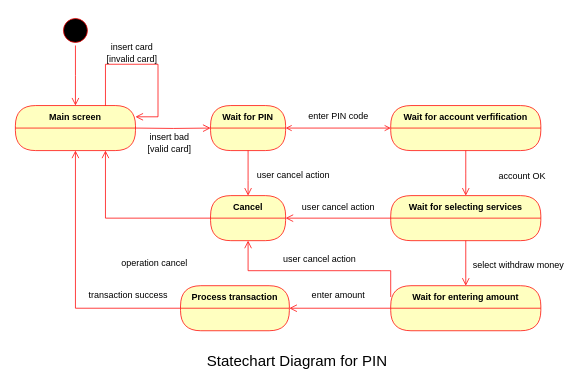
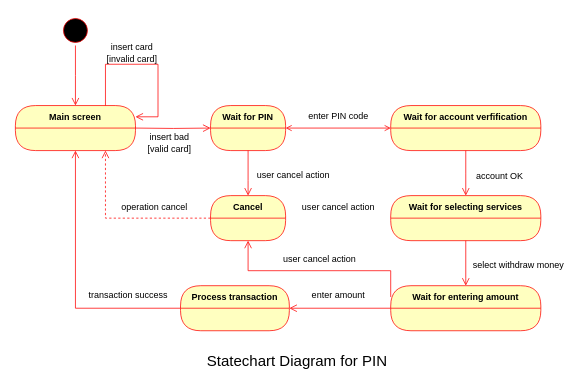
node "account OK": moved (522, 177) -> (499, 177)
edge "Cancel" -> "Main screen": style solid -> dashed
edge "Wait for selecting services" -> "Cancel": removed
node "operation cancel": moved (154, 263) -> (154, 207)
